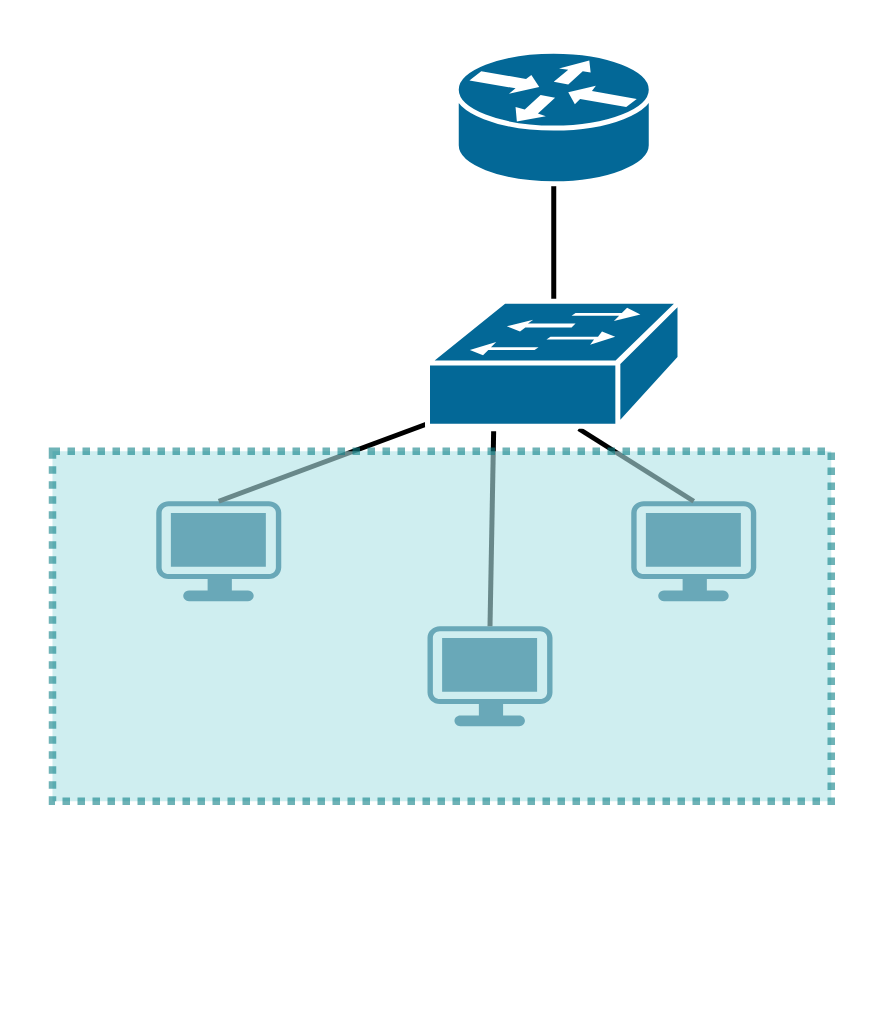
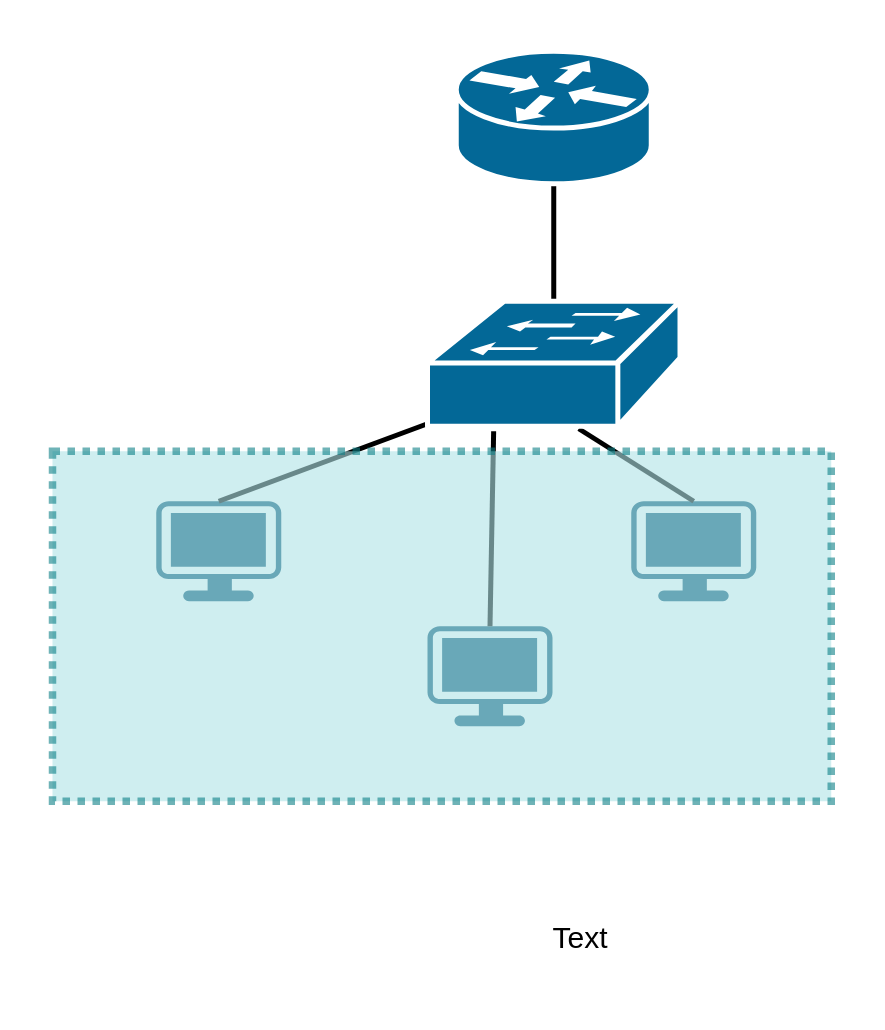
node "Text": added
